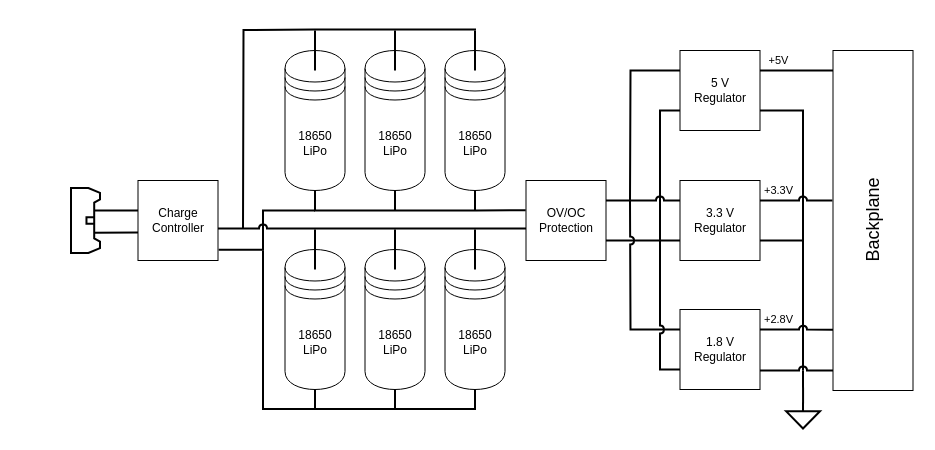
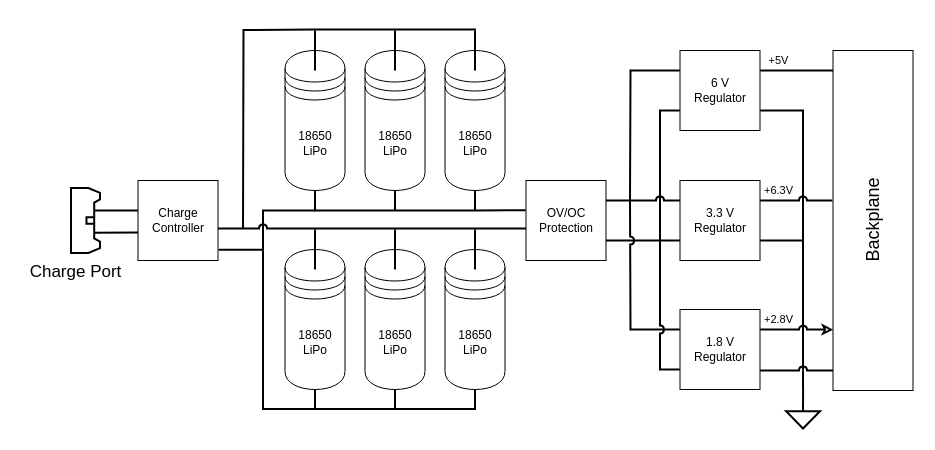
node "5 V Regulator": label "5 V Regulator" -> "6 V Regulator"
node "+3.3V": label "+3.3V" -> "+6.3V"
node "Charge Port": added
edge "Backplane" -- "1.8 V Regulator": arrowhead none -> classic
